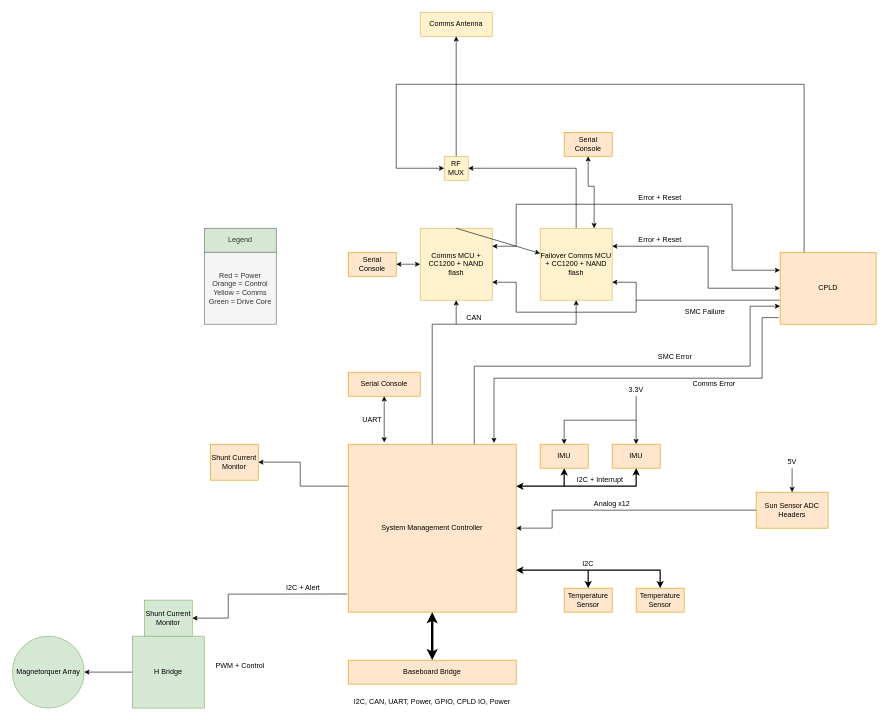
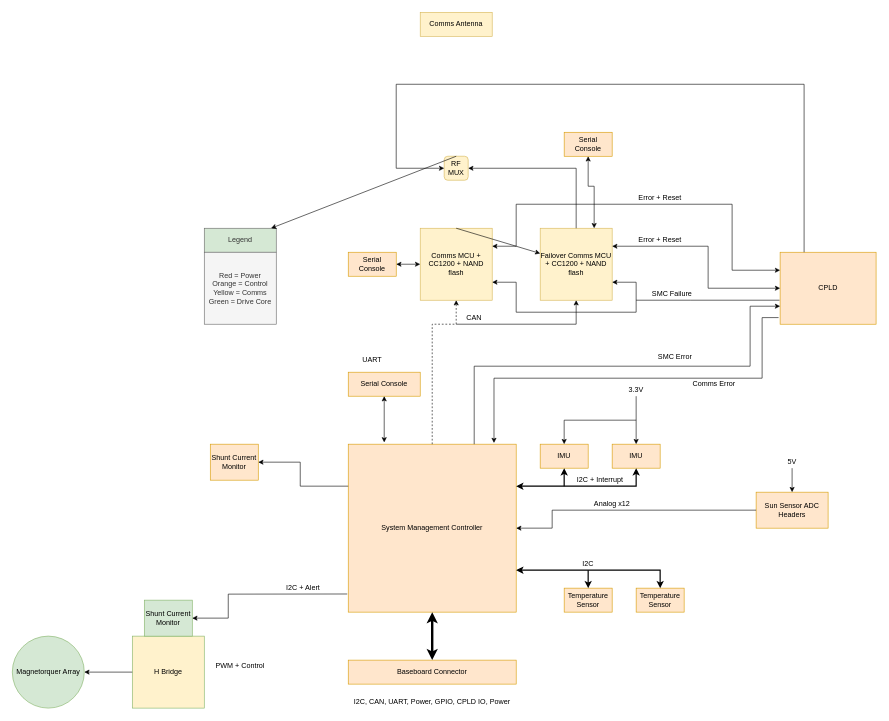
edge "RF MUX" -> "Comms Antenna": now "RF MUX" -> "Legend"
node "RF MUX": shape rectangle -> rounded rectangle
node "SMC Failure": moved (705, 312) -> (672, 294)
edge "System Management Controller" -> "Comms MCU + CC1200 + NAND flash": style solid -> dashed
node "UART": moved (372, 420) -> (372, 360)
node "H Bridge": fillcolor #d5e8d4 -> #fff2cc
node "Baseboard Bridge": label "Baseboard Bridge" -> "Baseboard Connector"
